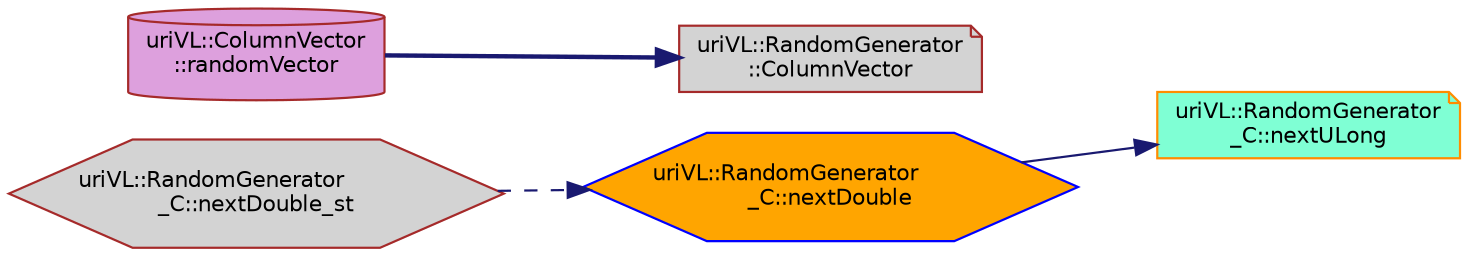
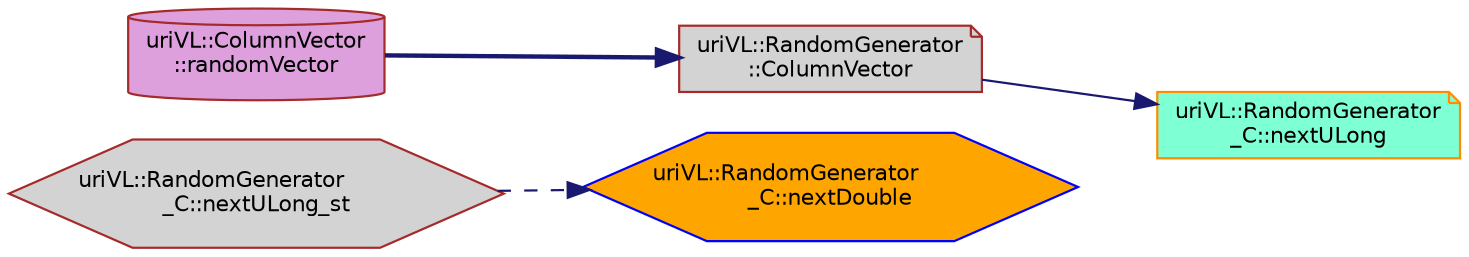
edge "uriVL::RandomGenerator _C::nextDouble" -> "uriVL::RandomGenerator _C::nextULong": now "uriVL::RandomGenerator ::ColumnVector" -> "uriVL::RandomGenerator _C::nextULong"
node "uriVL::RandomGenerator _C::nextDouble_st": label "uriVL::RandomGenerator _C::nextDouble_st" -> "uriVL::RandomGenerator _C::nextULong_st"
